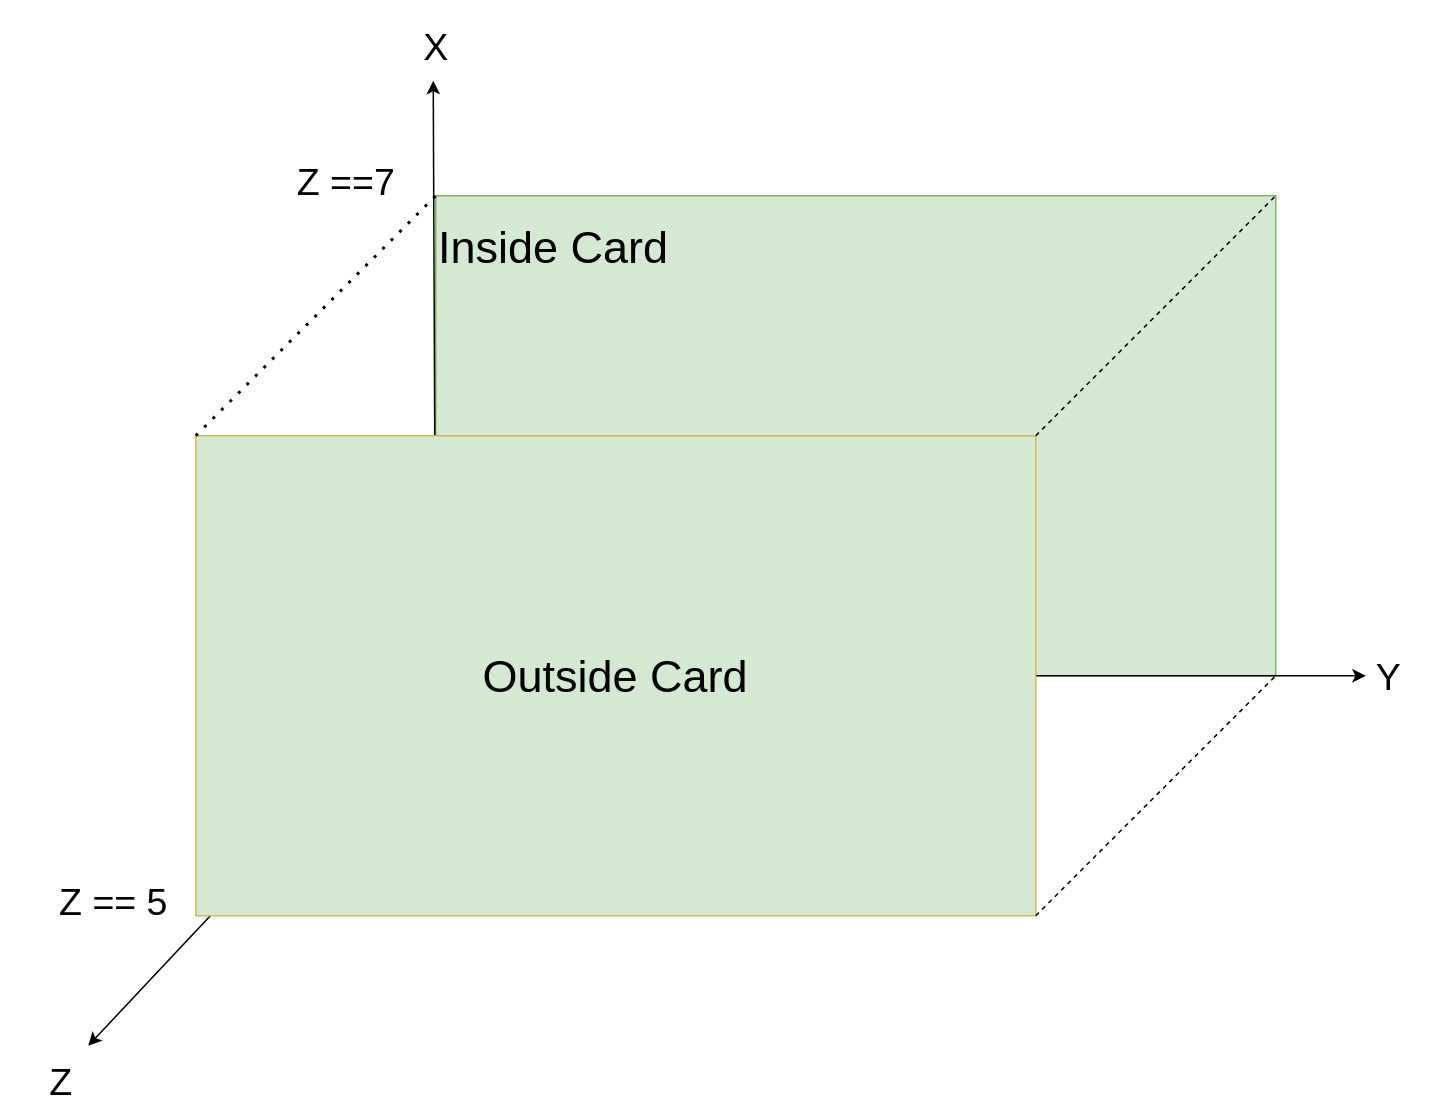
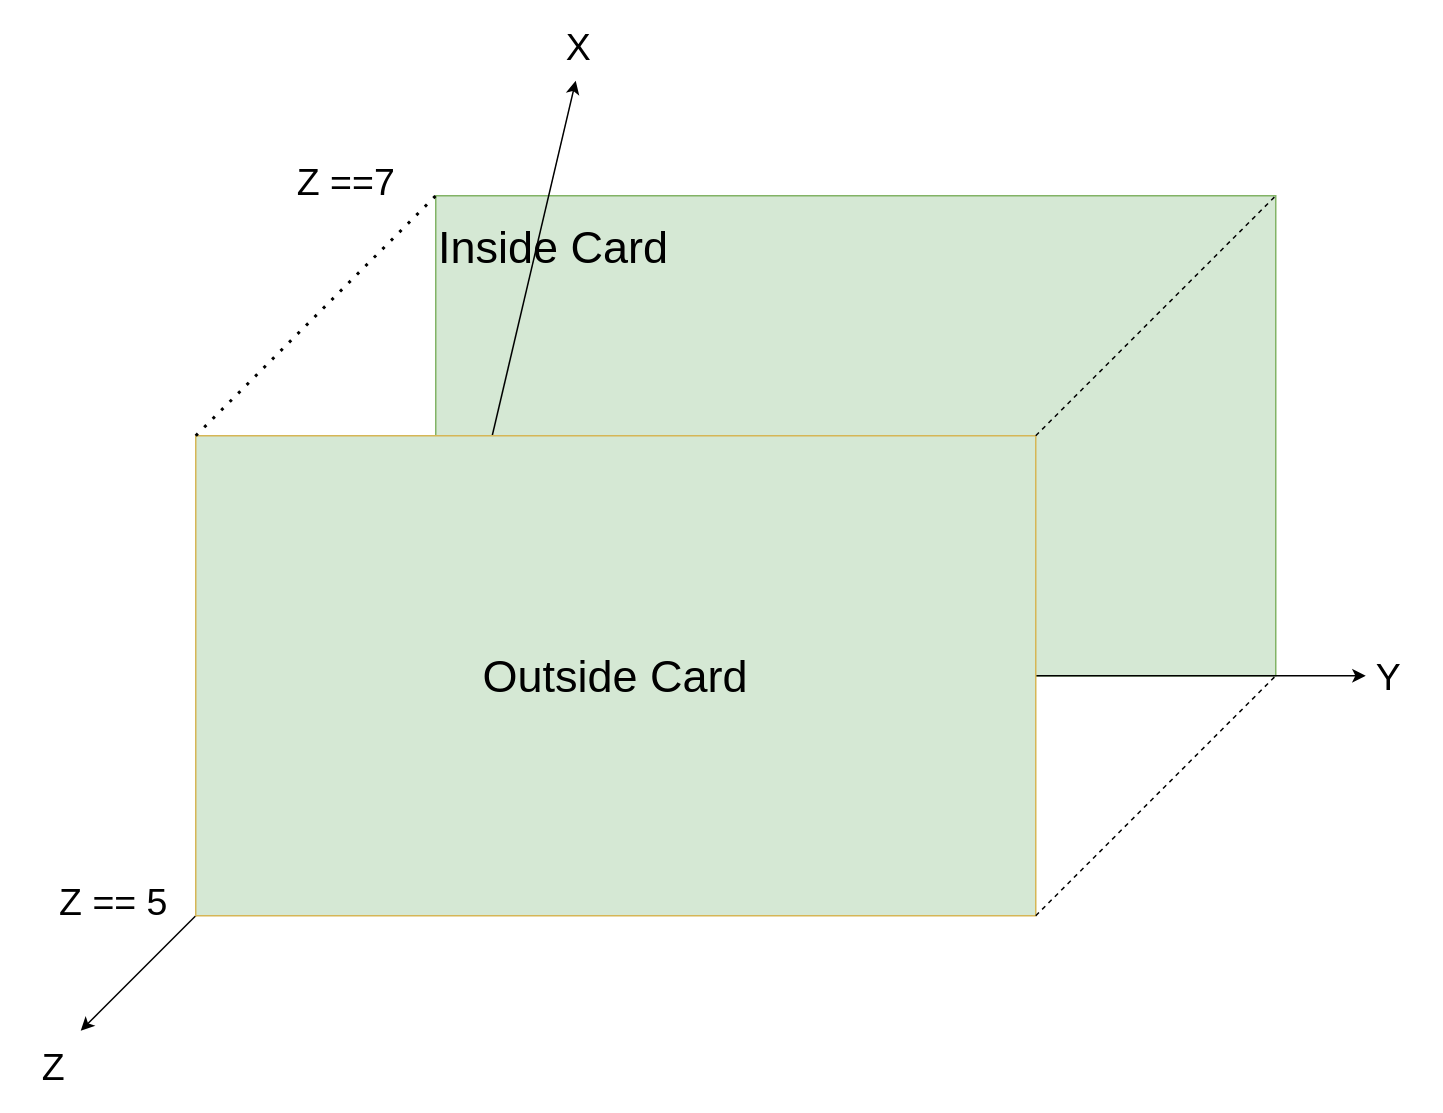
node "X": moved (436, 46) -> (578, 46)
node "Z": moved (61, 1081) -> (53, 1066)
